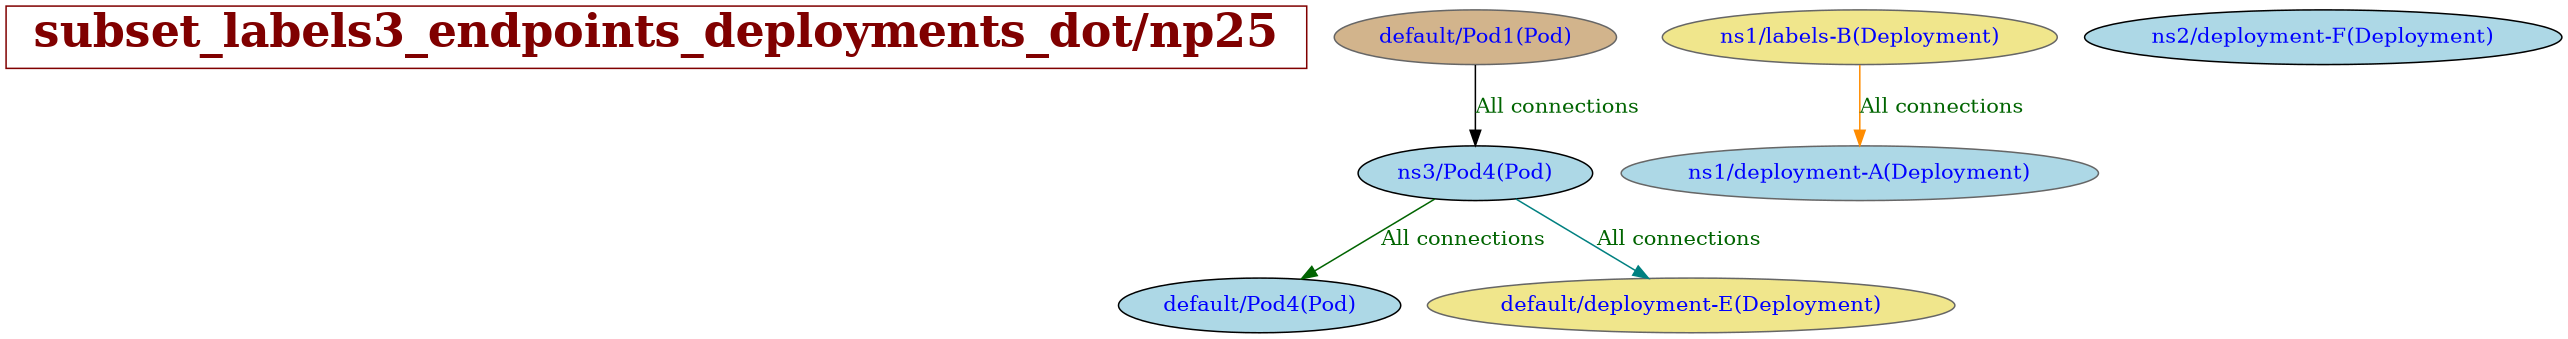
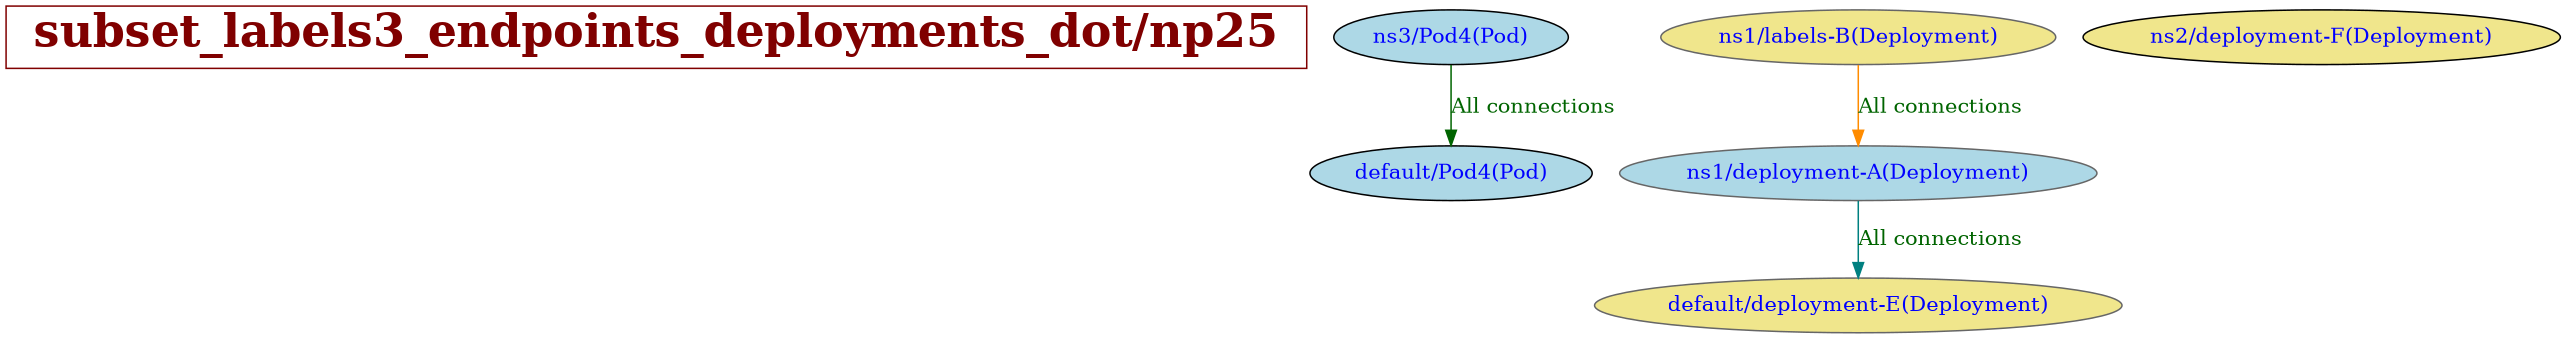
node "default/Pod1(Pod)": removed
node "ns2/deployment-F(Deployment)": fillcolor lightblue -> khaki
edge "ns3/Pod4(Pod)" -> "default/deployment-E(Deployment)": now "ns1/deployment-A(Deployment)" -> "default/deployment-E(Deployment)"
